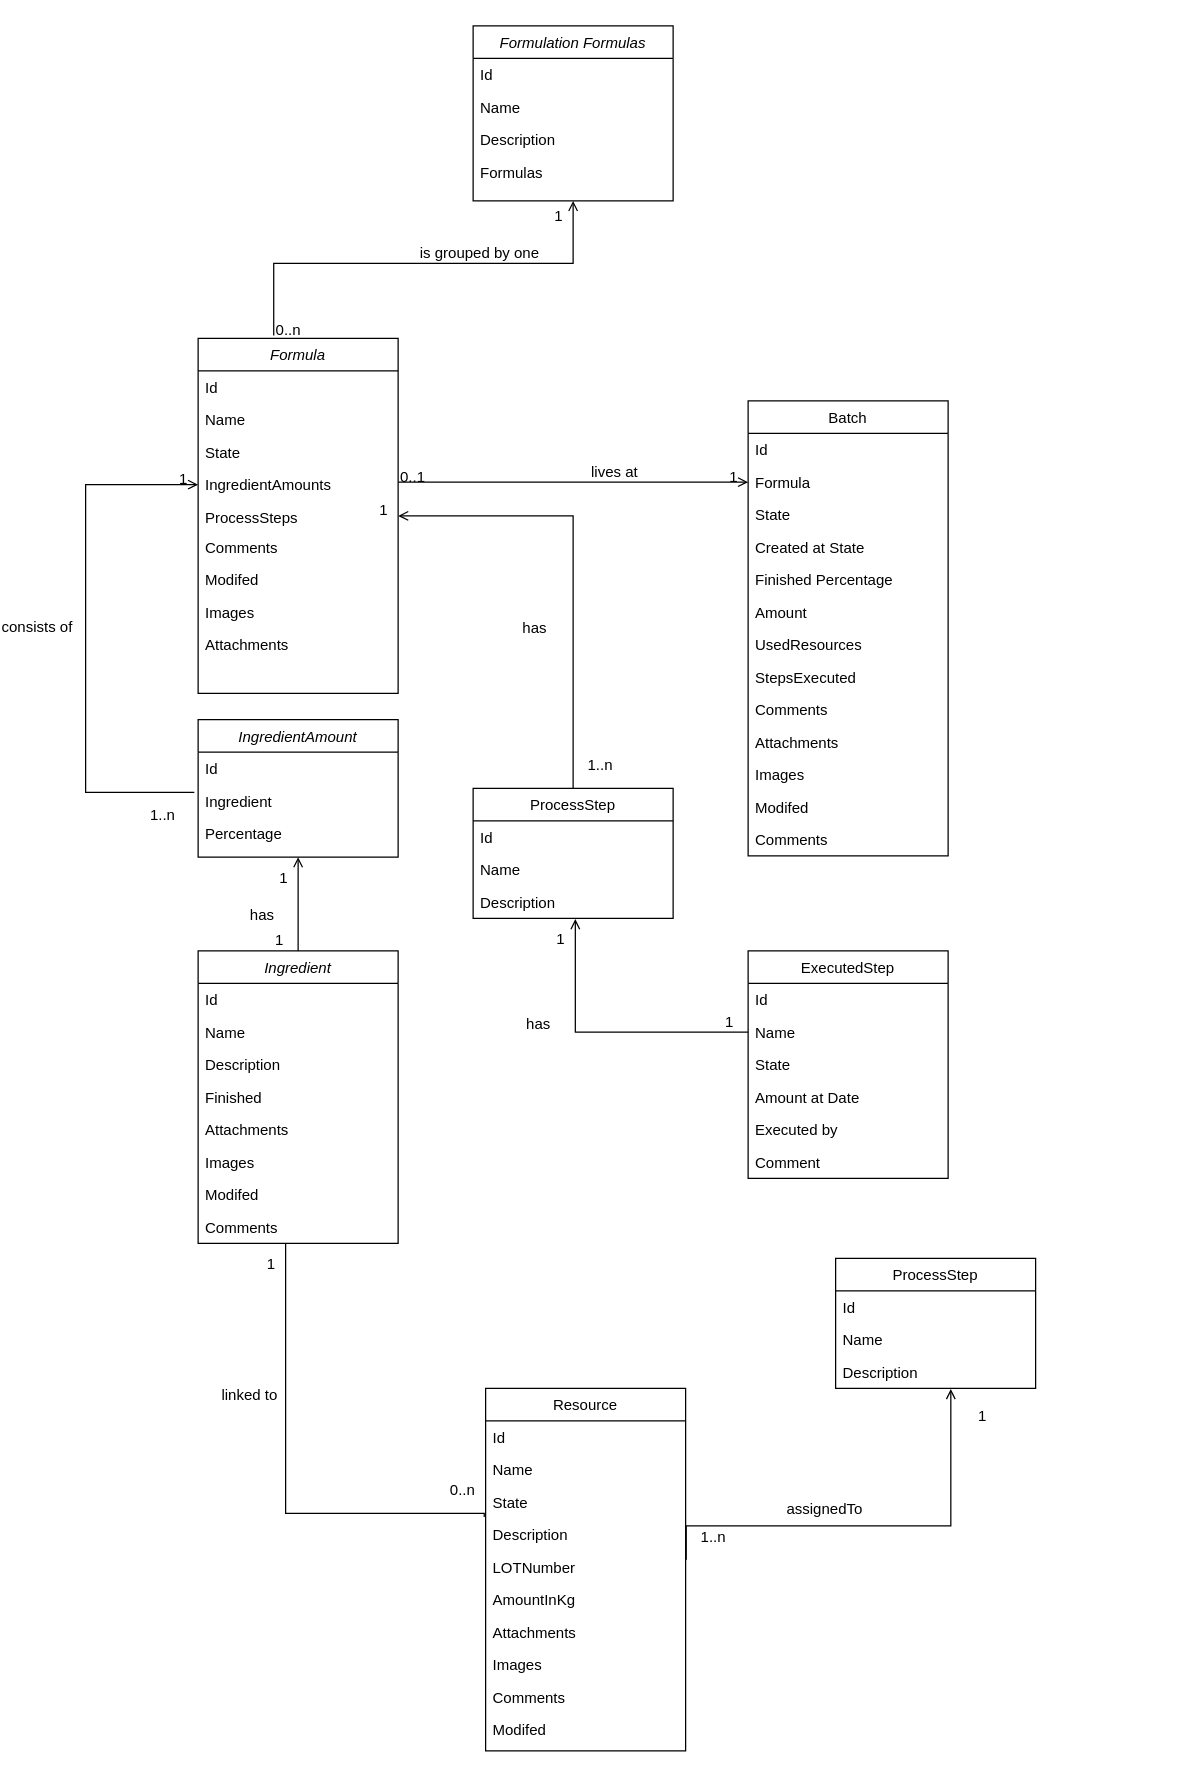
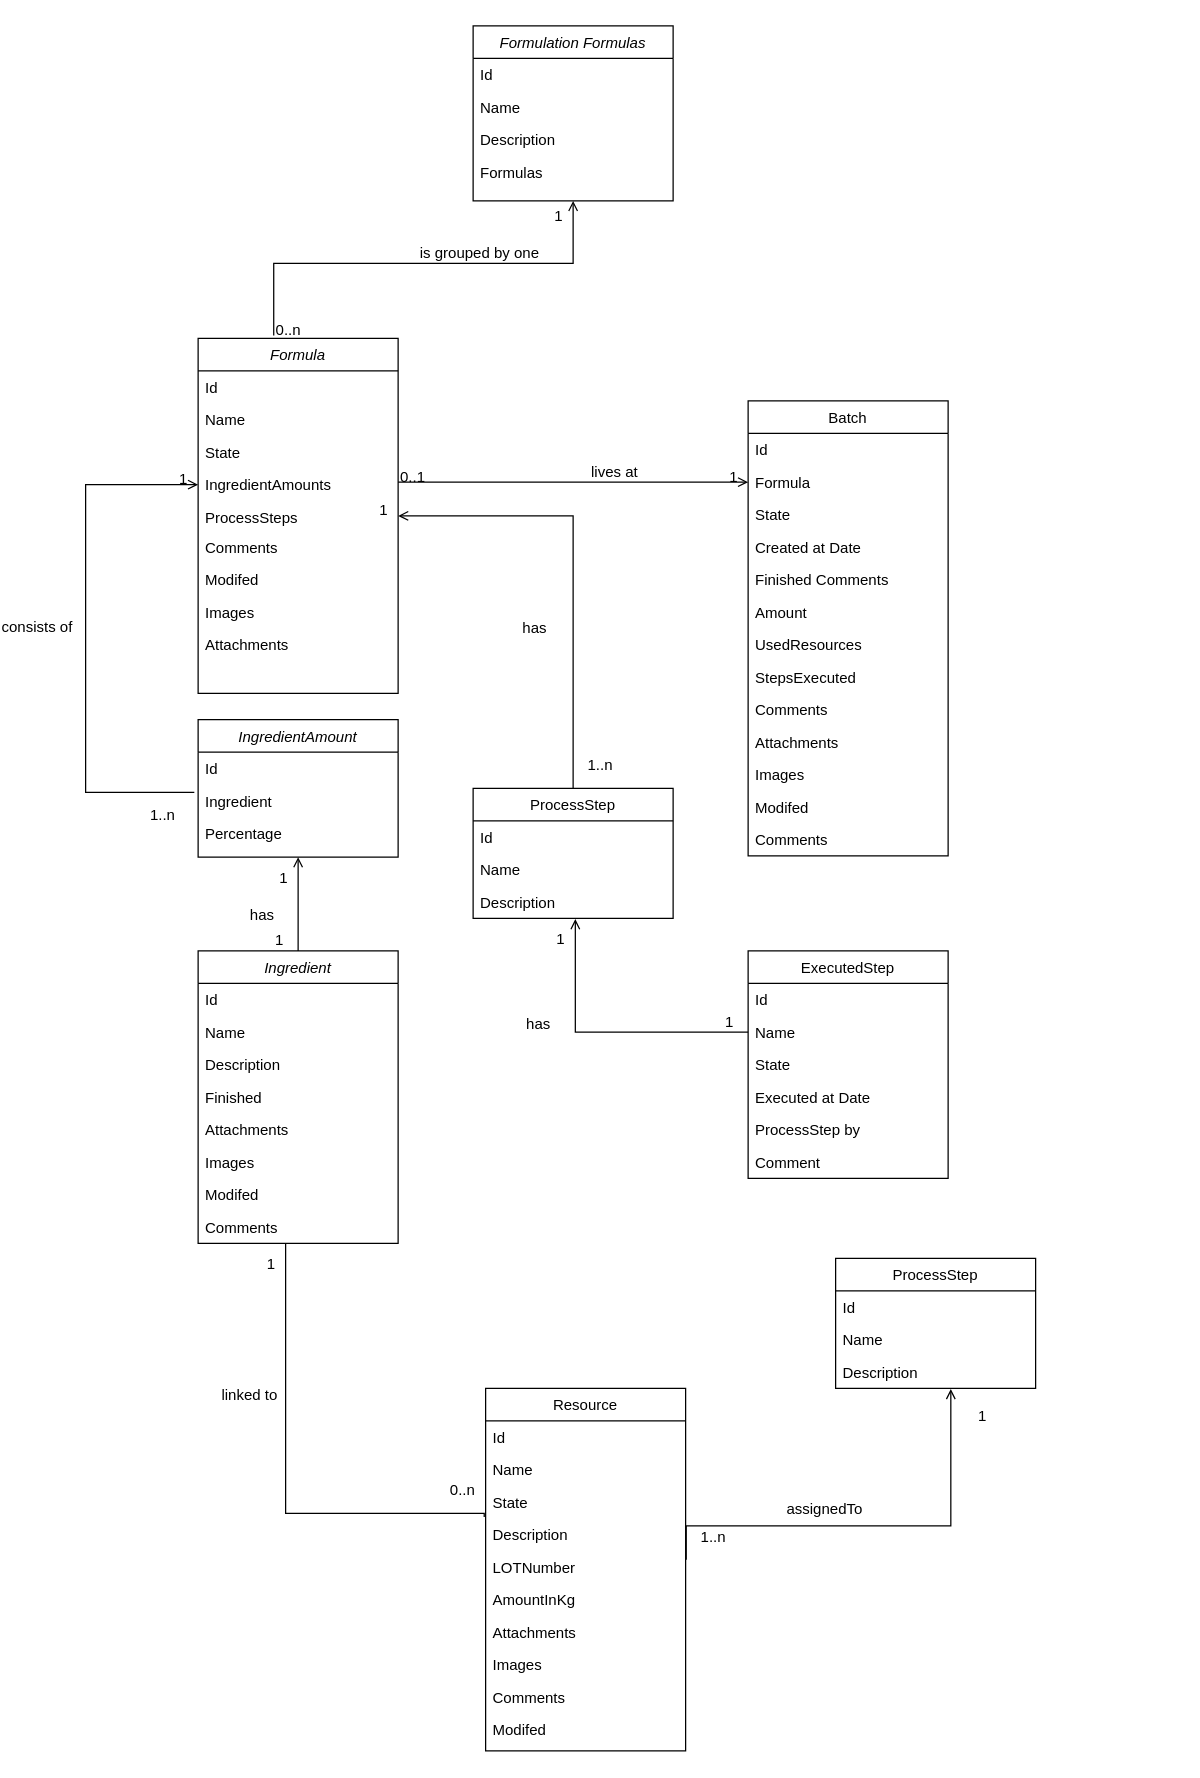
node "Created at State": label "Created at State" -> "Created at Date"
node "Finished Percentage": label "Finished Percentage" -> "Finished Comments"
node "Amount at Date": label "Amount at Date" -> "Executed at Date"
node "Executed by": label "Executed by" -> "ProcessStep by"
